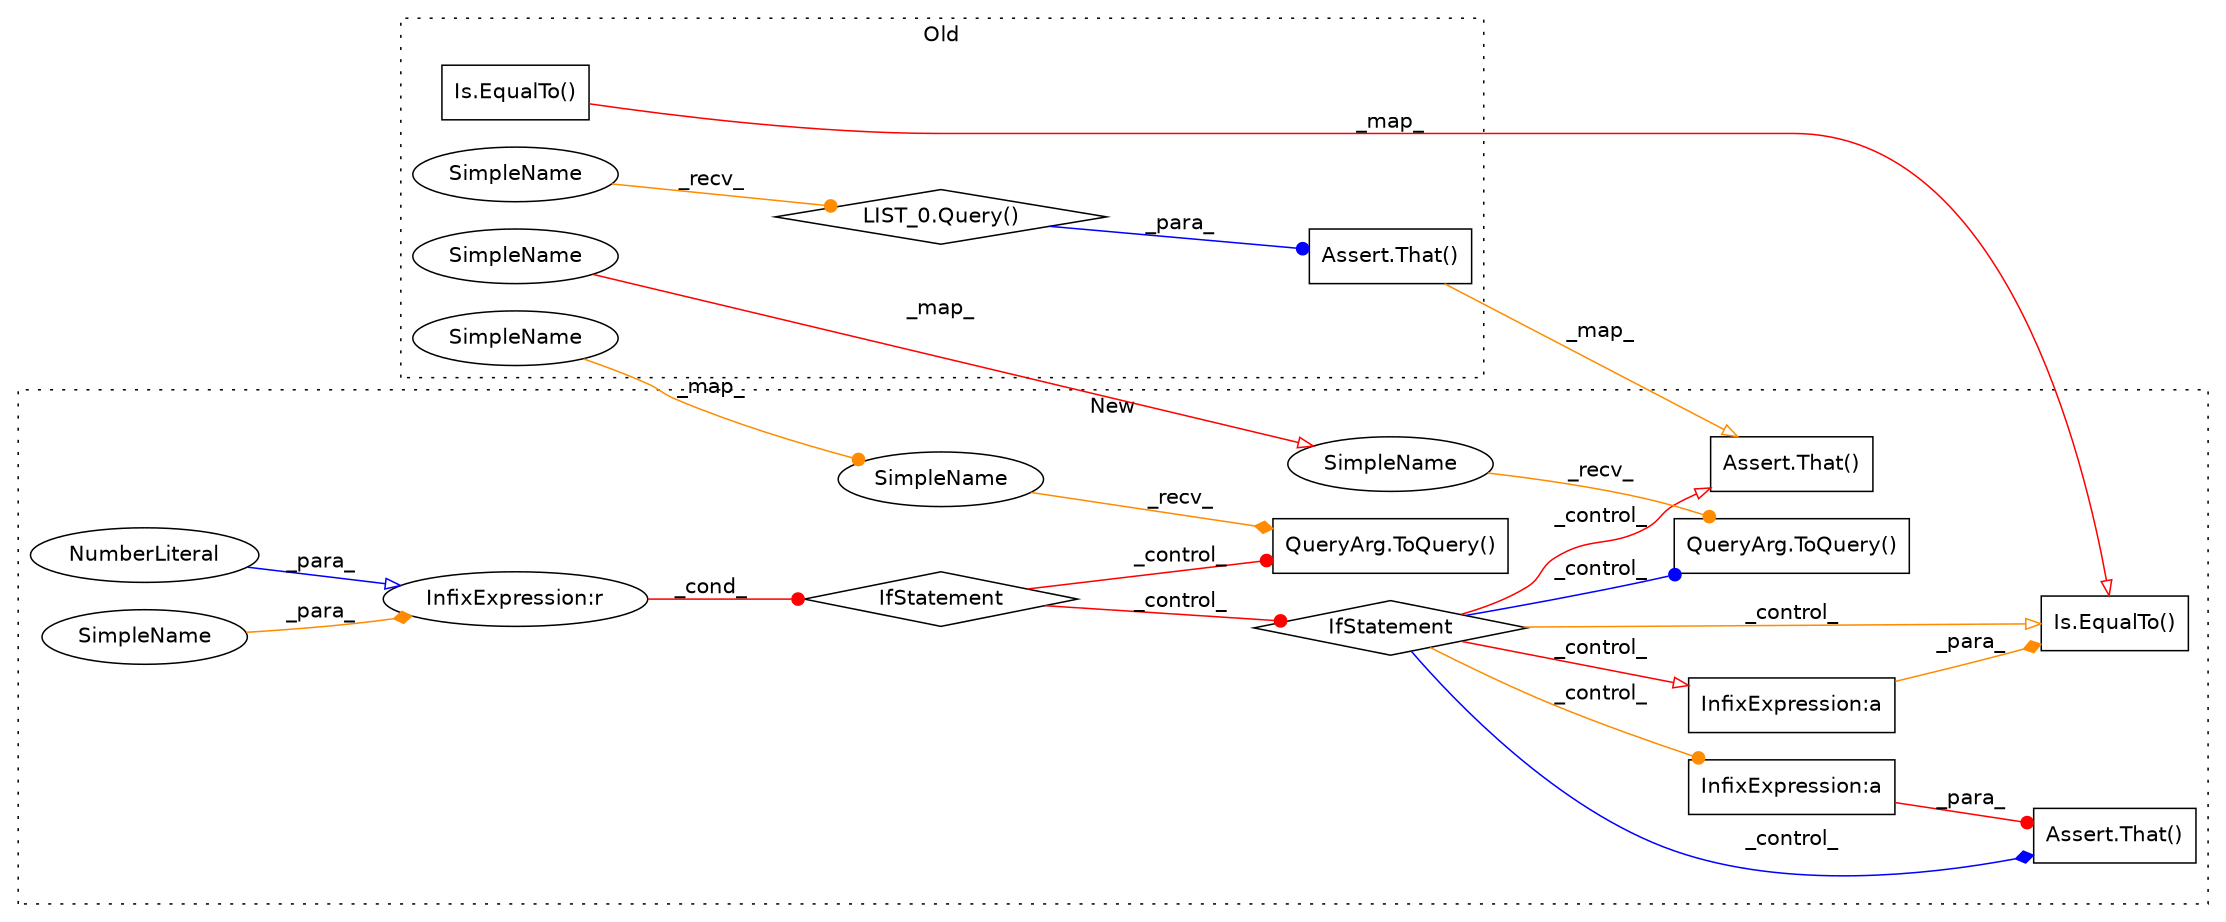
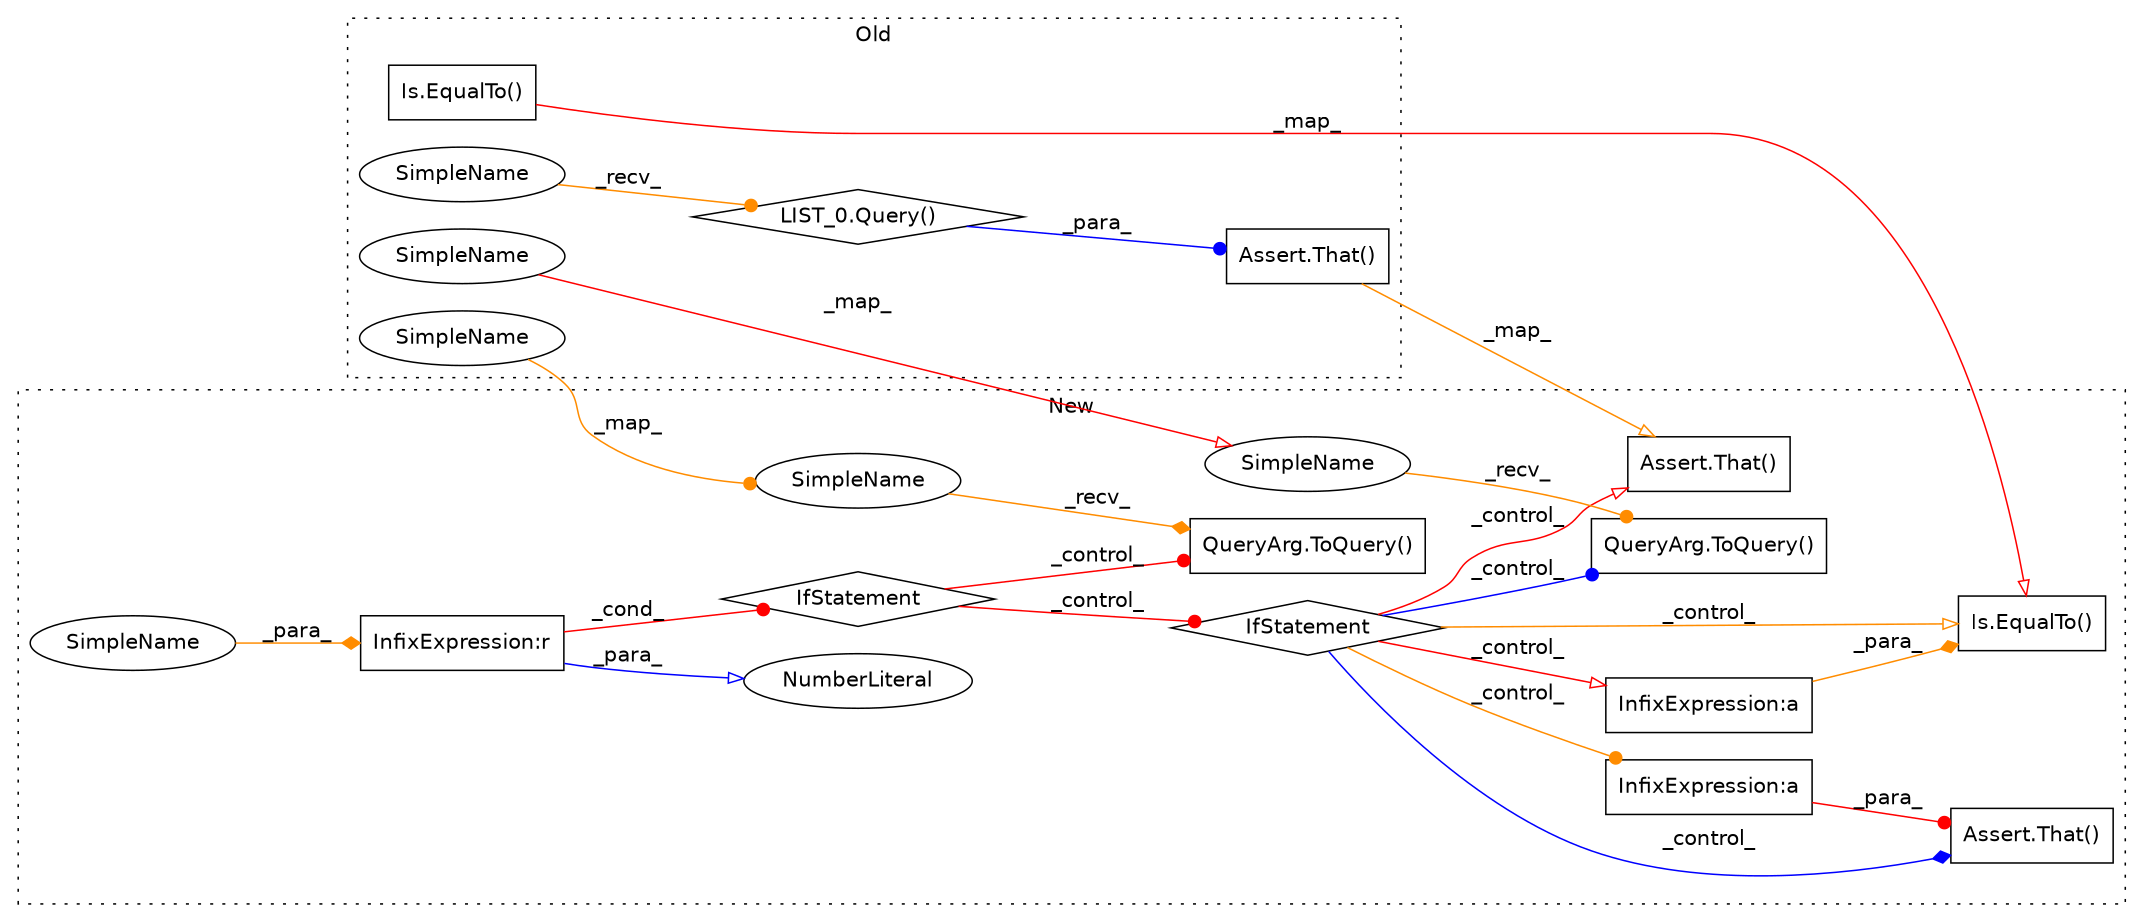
edge "NumberLiteral" -> "InfixExpression:r": reversed
node "InfixExpression:r": shape ellipse -> box
